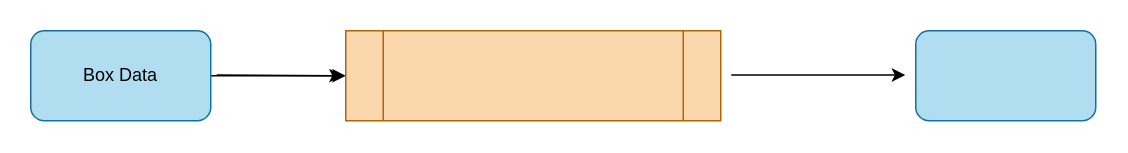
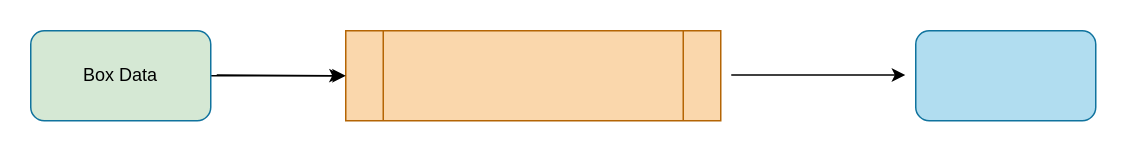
node "Box Data": fillcolor #b1ddf0 -> #d5e8d4
